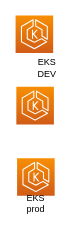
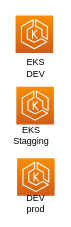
node "EKS DEV": moved (47, 68) -> (36, 68)
node "EKS Stagging": added
node "EKS prod": label "EKS prod" -> "DEV prod"
